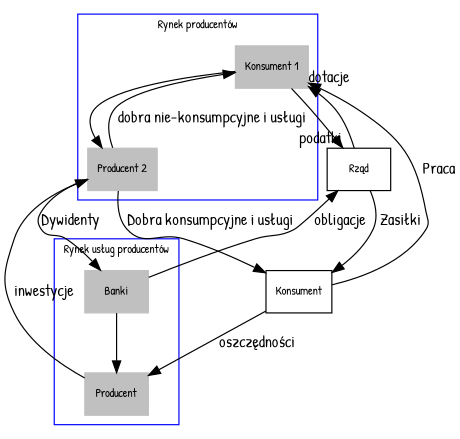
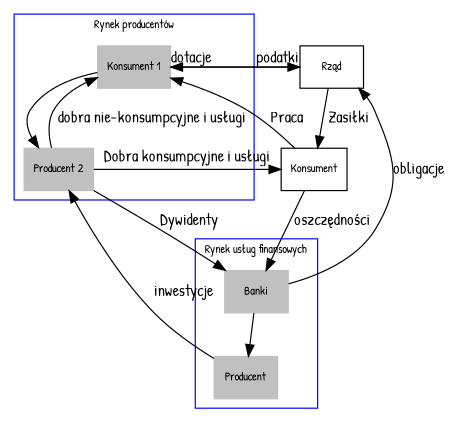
cluster "Rynek usług producentów": label "Rynek usług producentów" -> "Rynek usług finansowych"
edge "Konsument" -> "Producent": now "Konsument" -> "Banki"
